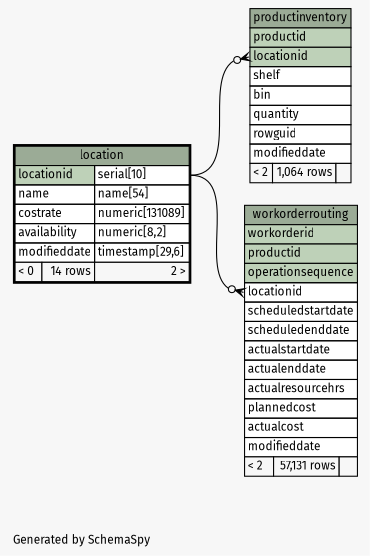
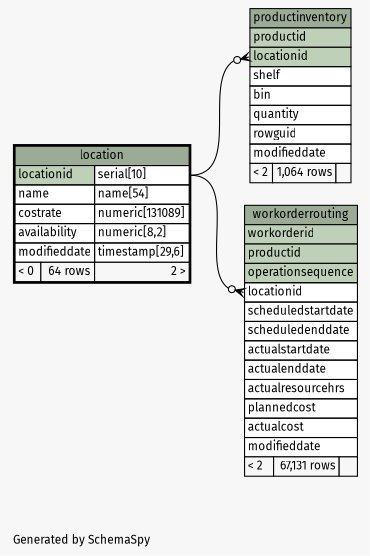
node "location": text "14 rows" -> "64 rows"
node "workorderrouting": text "57,131 rows" -> "67,131 rows"
